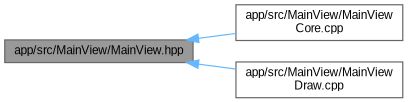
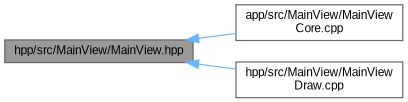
node "app/src/MainView/MainView.hpp": label "app/src/MainView/MainView.hpp" -> "hpp/src/MainView/MainView.hpp"
node "app/src/MainView/MainView Draw.cpp": label "app/src/MainView/MainView Draw.cpp" -> "hpp/src/MainView/MainView Draw.cpp"
